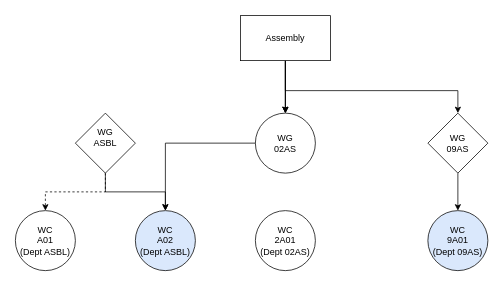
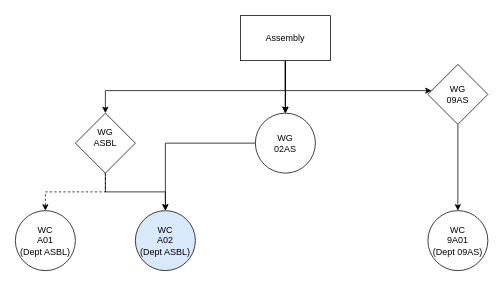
edge "Assembly" -> "WG ASBL": added
node "WG 09AS": moved (458, 143) -> (458, 94)
node "WC 2A01 (Dept 02AS)": removed
node "WC 9A01 (Dept 09AS)": fillcolor #dae8fc -> #ffffff
